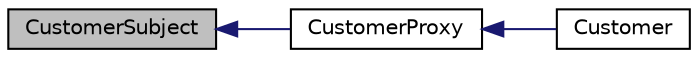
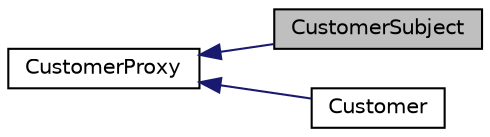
edge "CustomerProxy" -> "CustomerSubject": reversed
